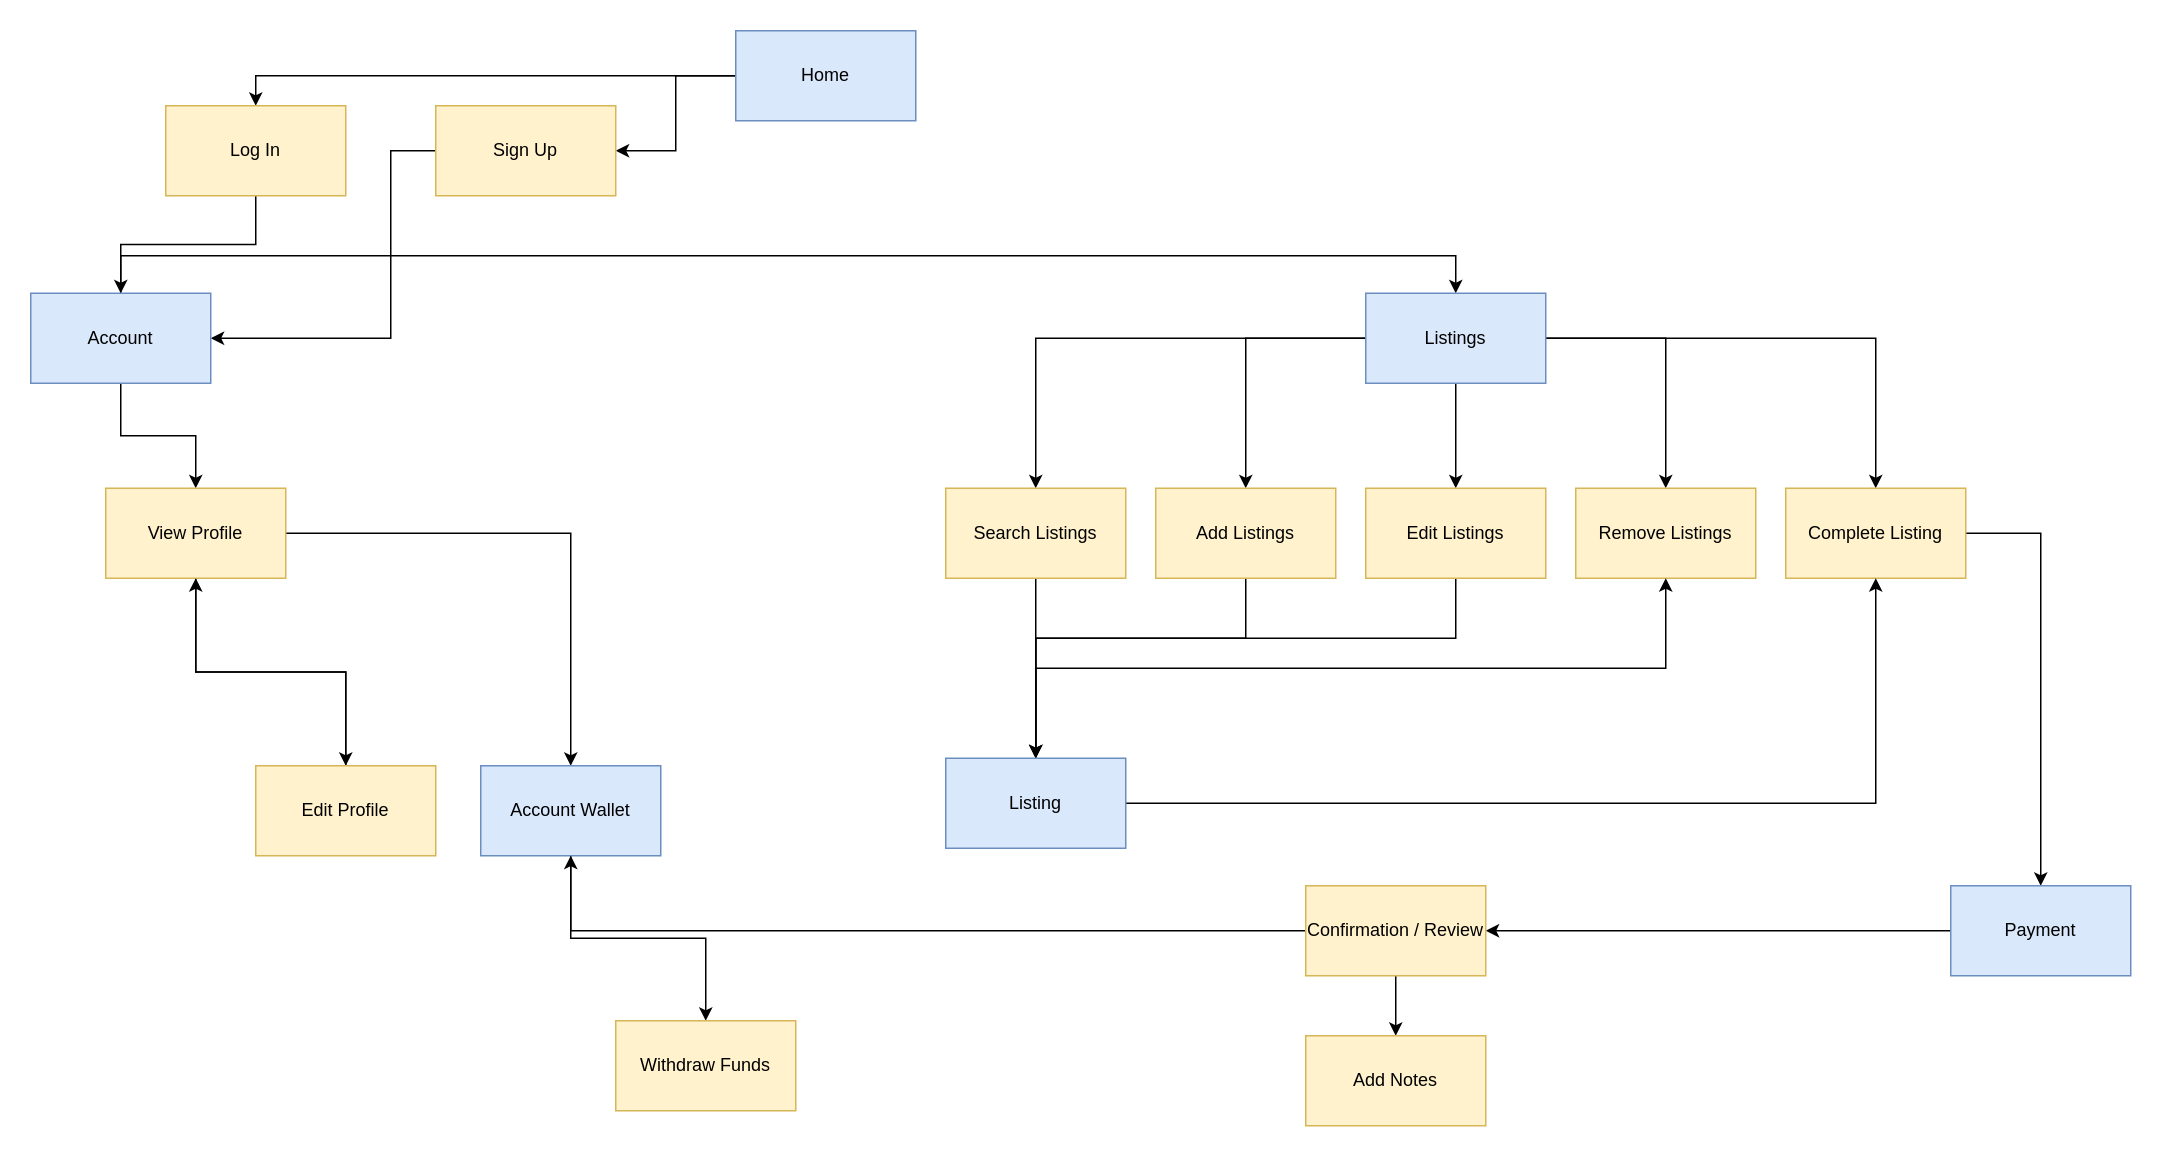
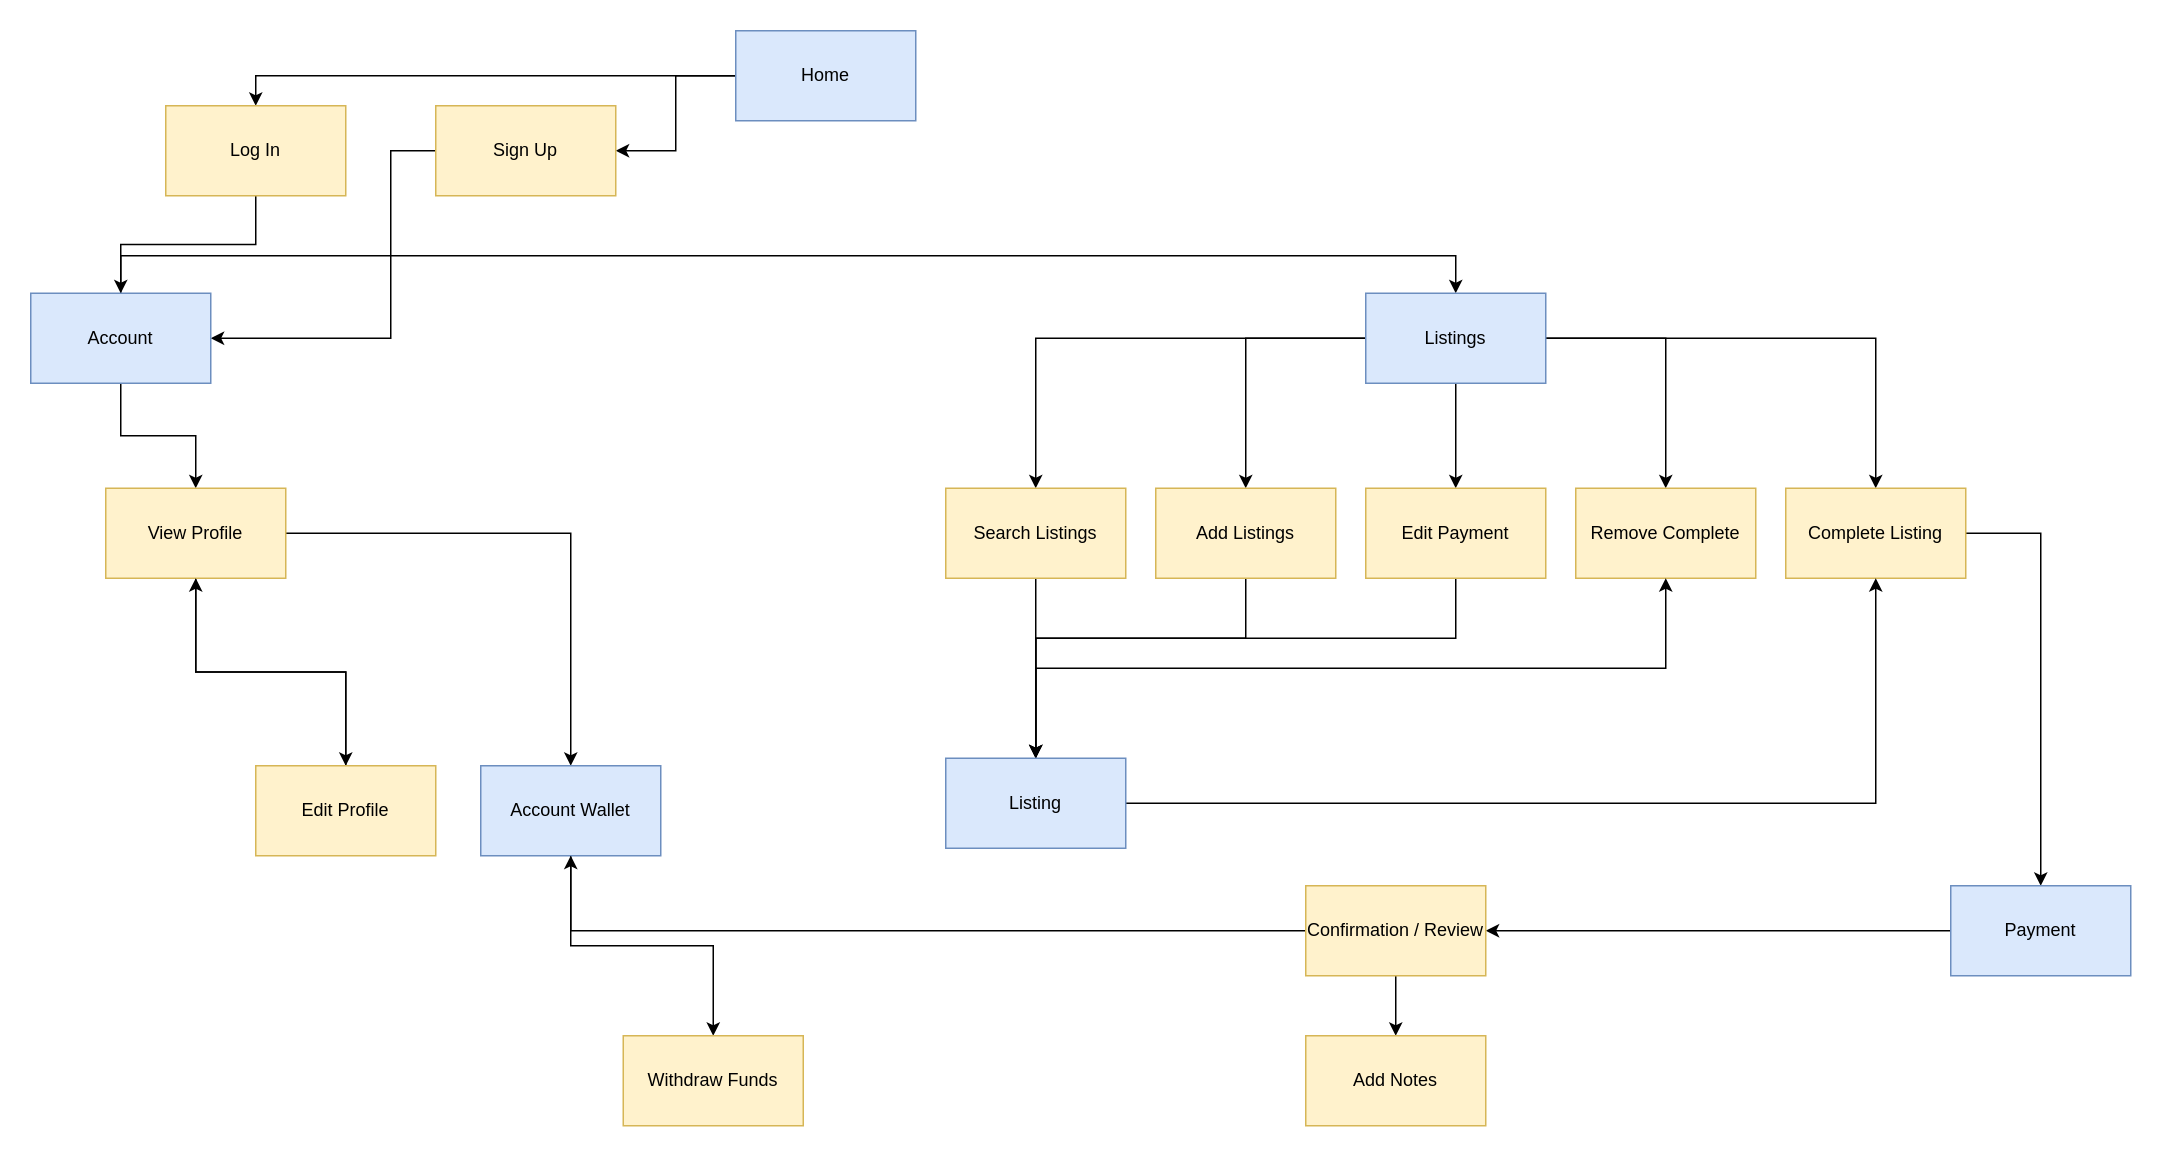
node "Edit Listings": label "Edit Listings" -> "Edit Payment"
node "Remove Listings": label "Remove Listings" -> "Remove Complete"
node "Withdraw Funds": moved (706, 1066) -> (713, 1081)
